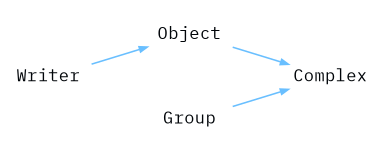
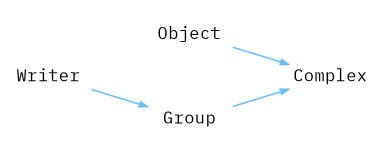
edge "Writer" -> "Object": now "Writer" -> "Group"
